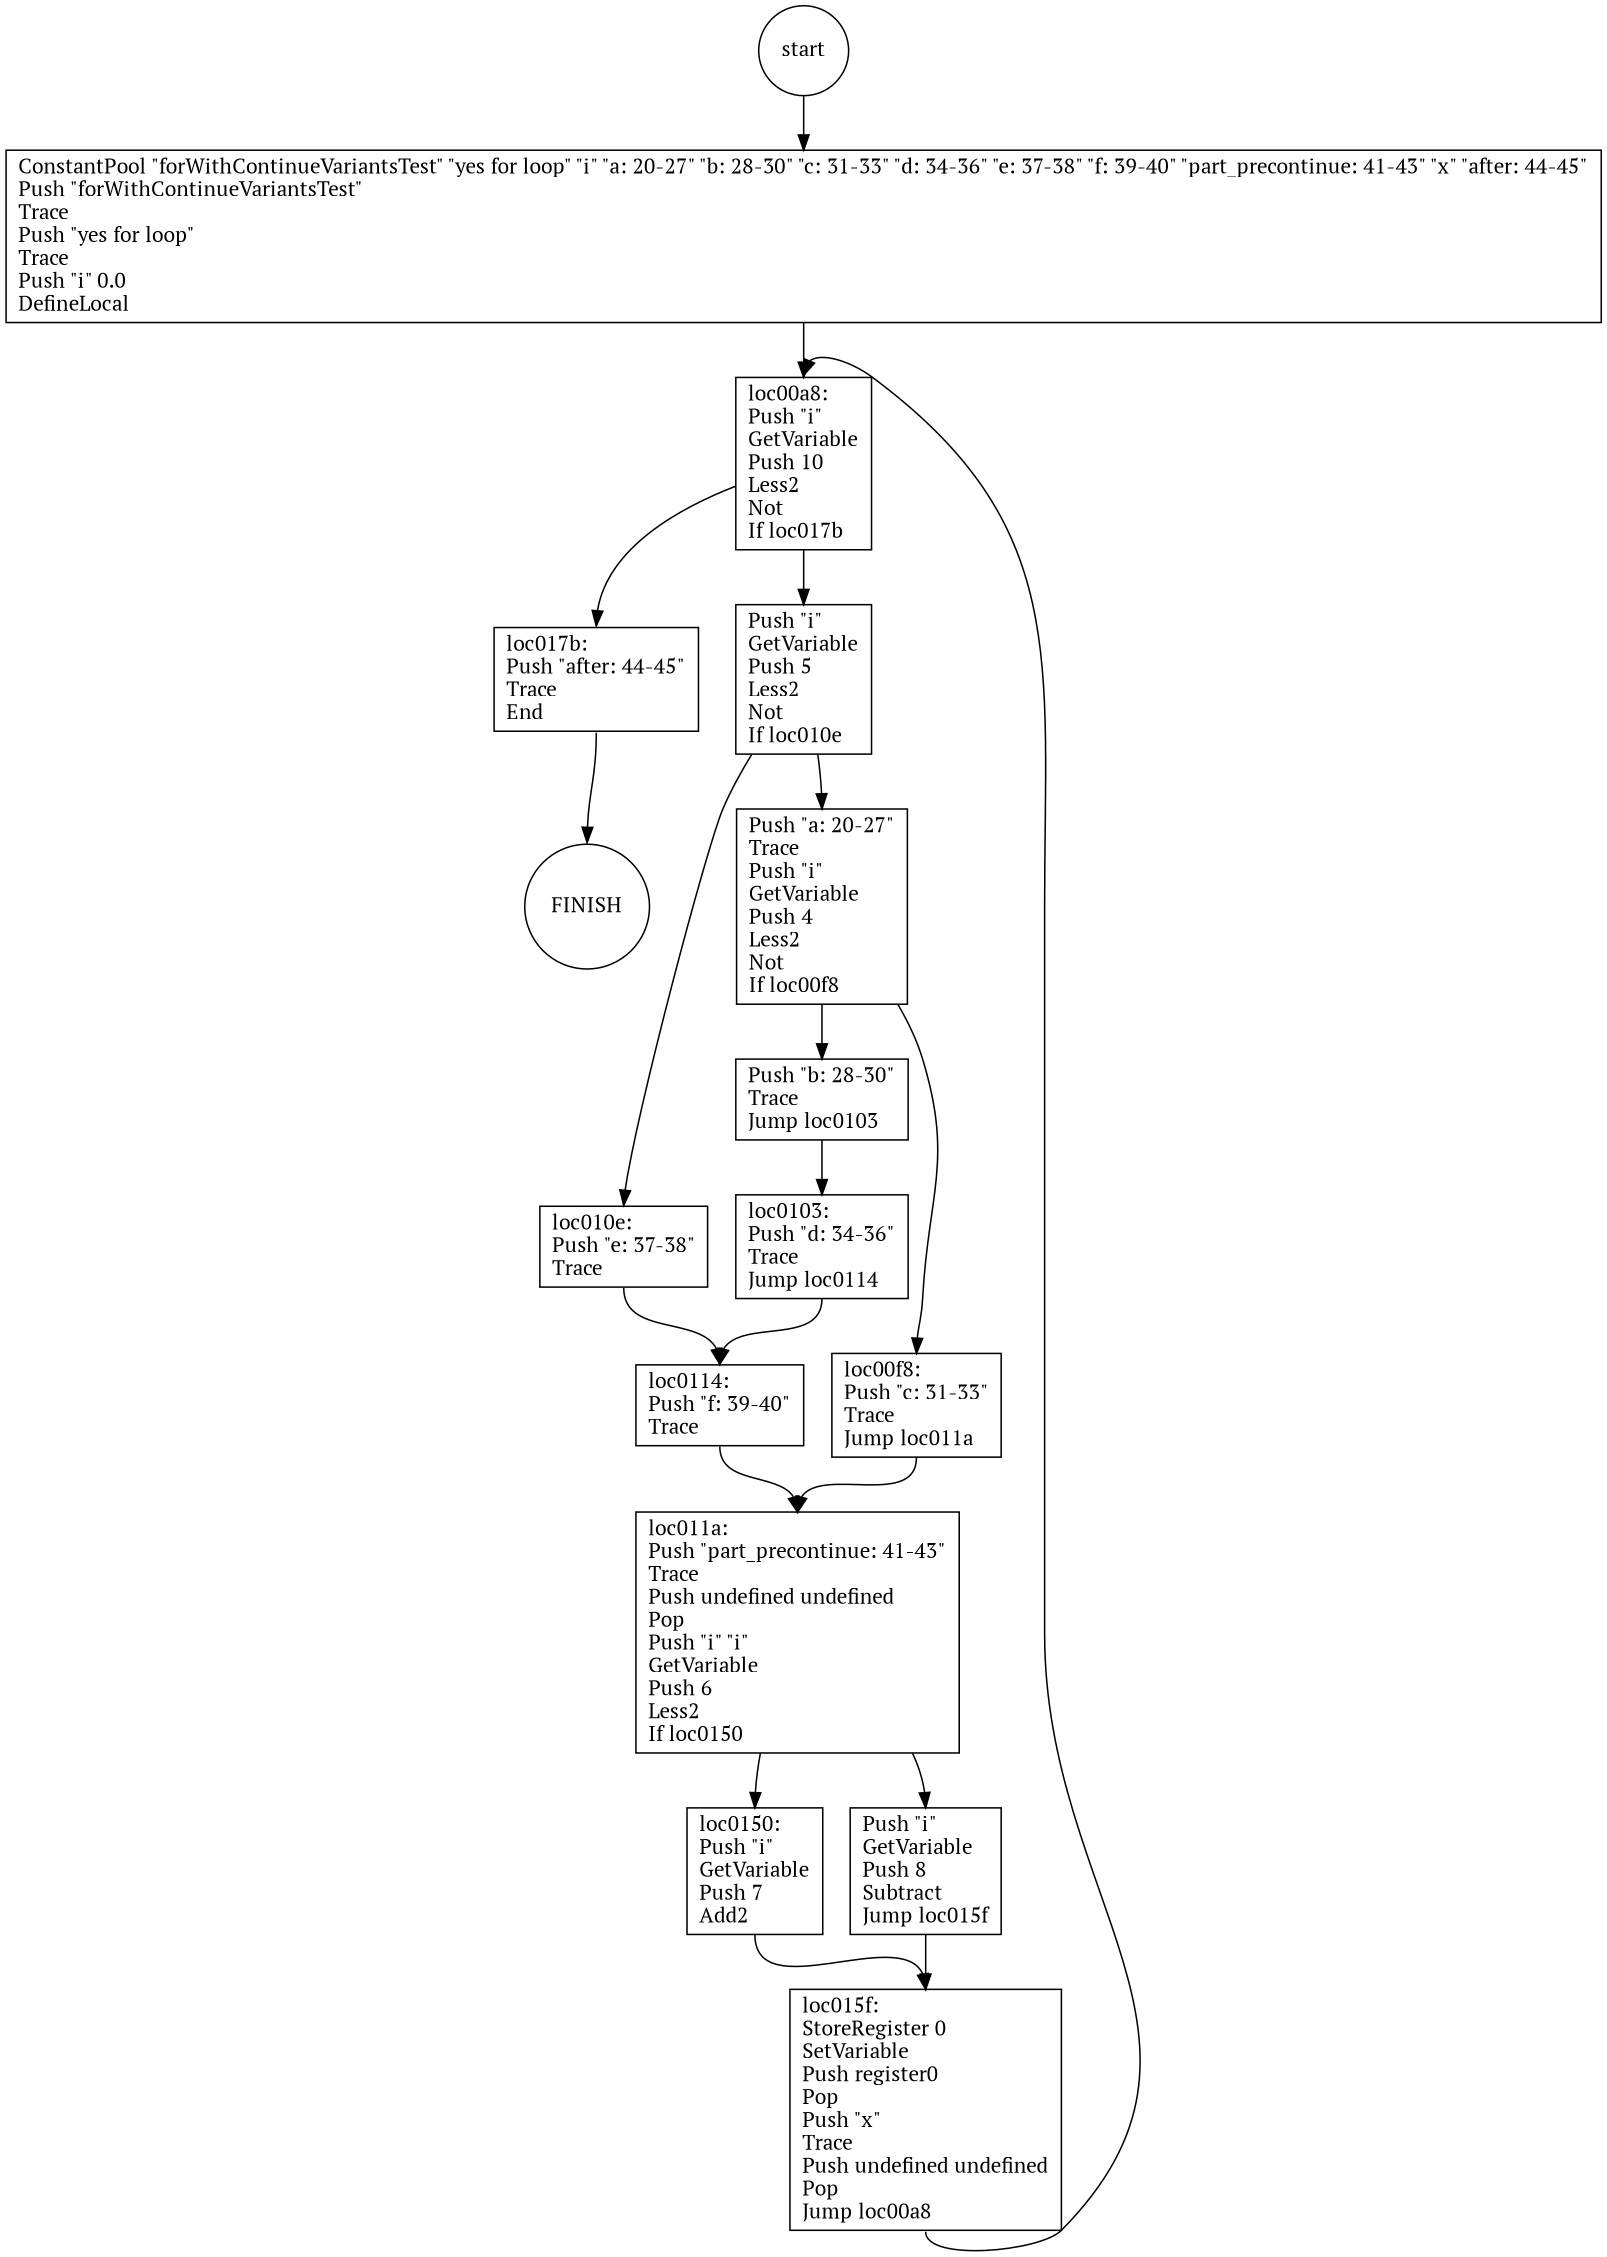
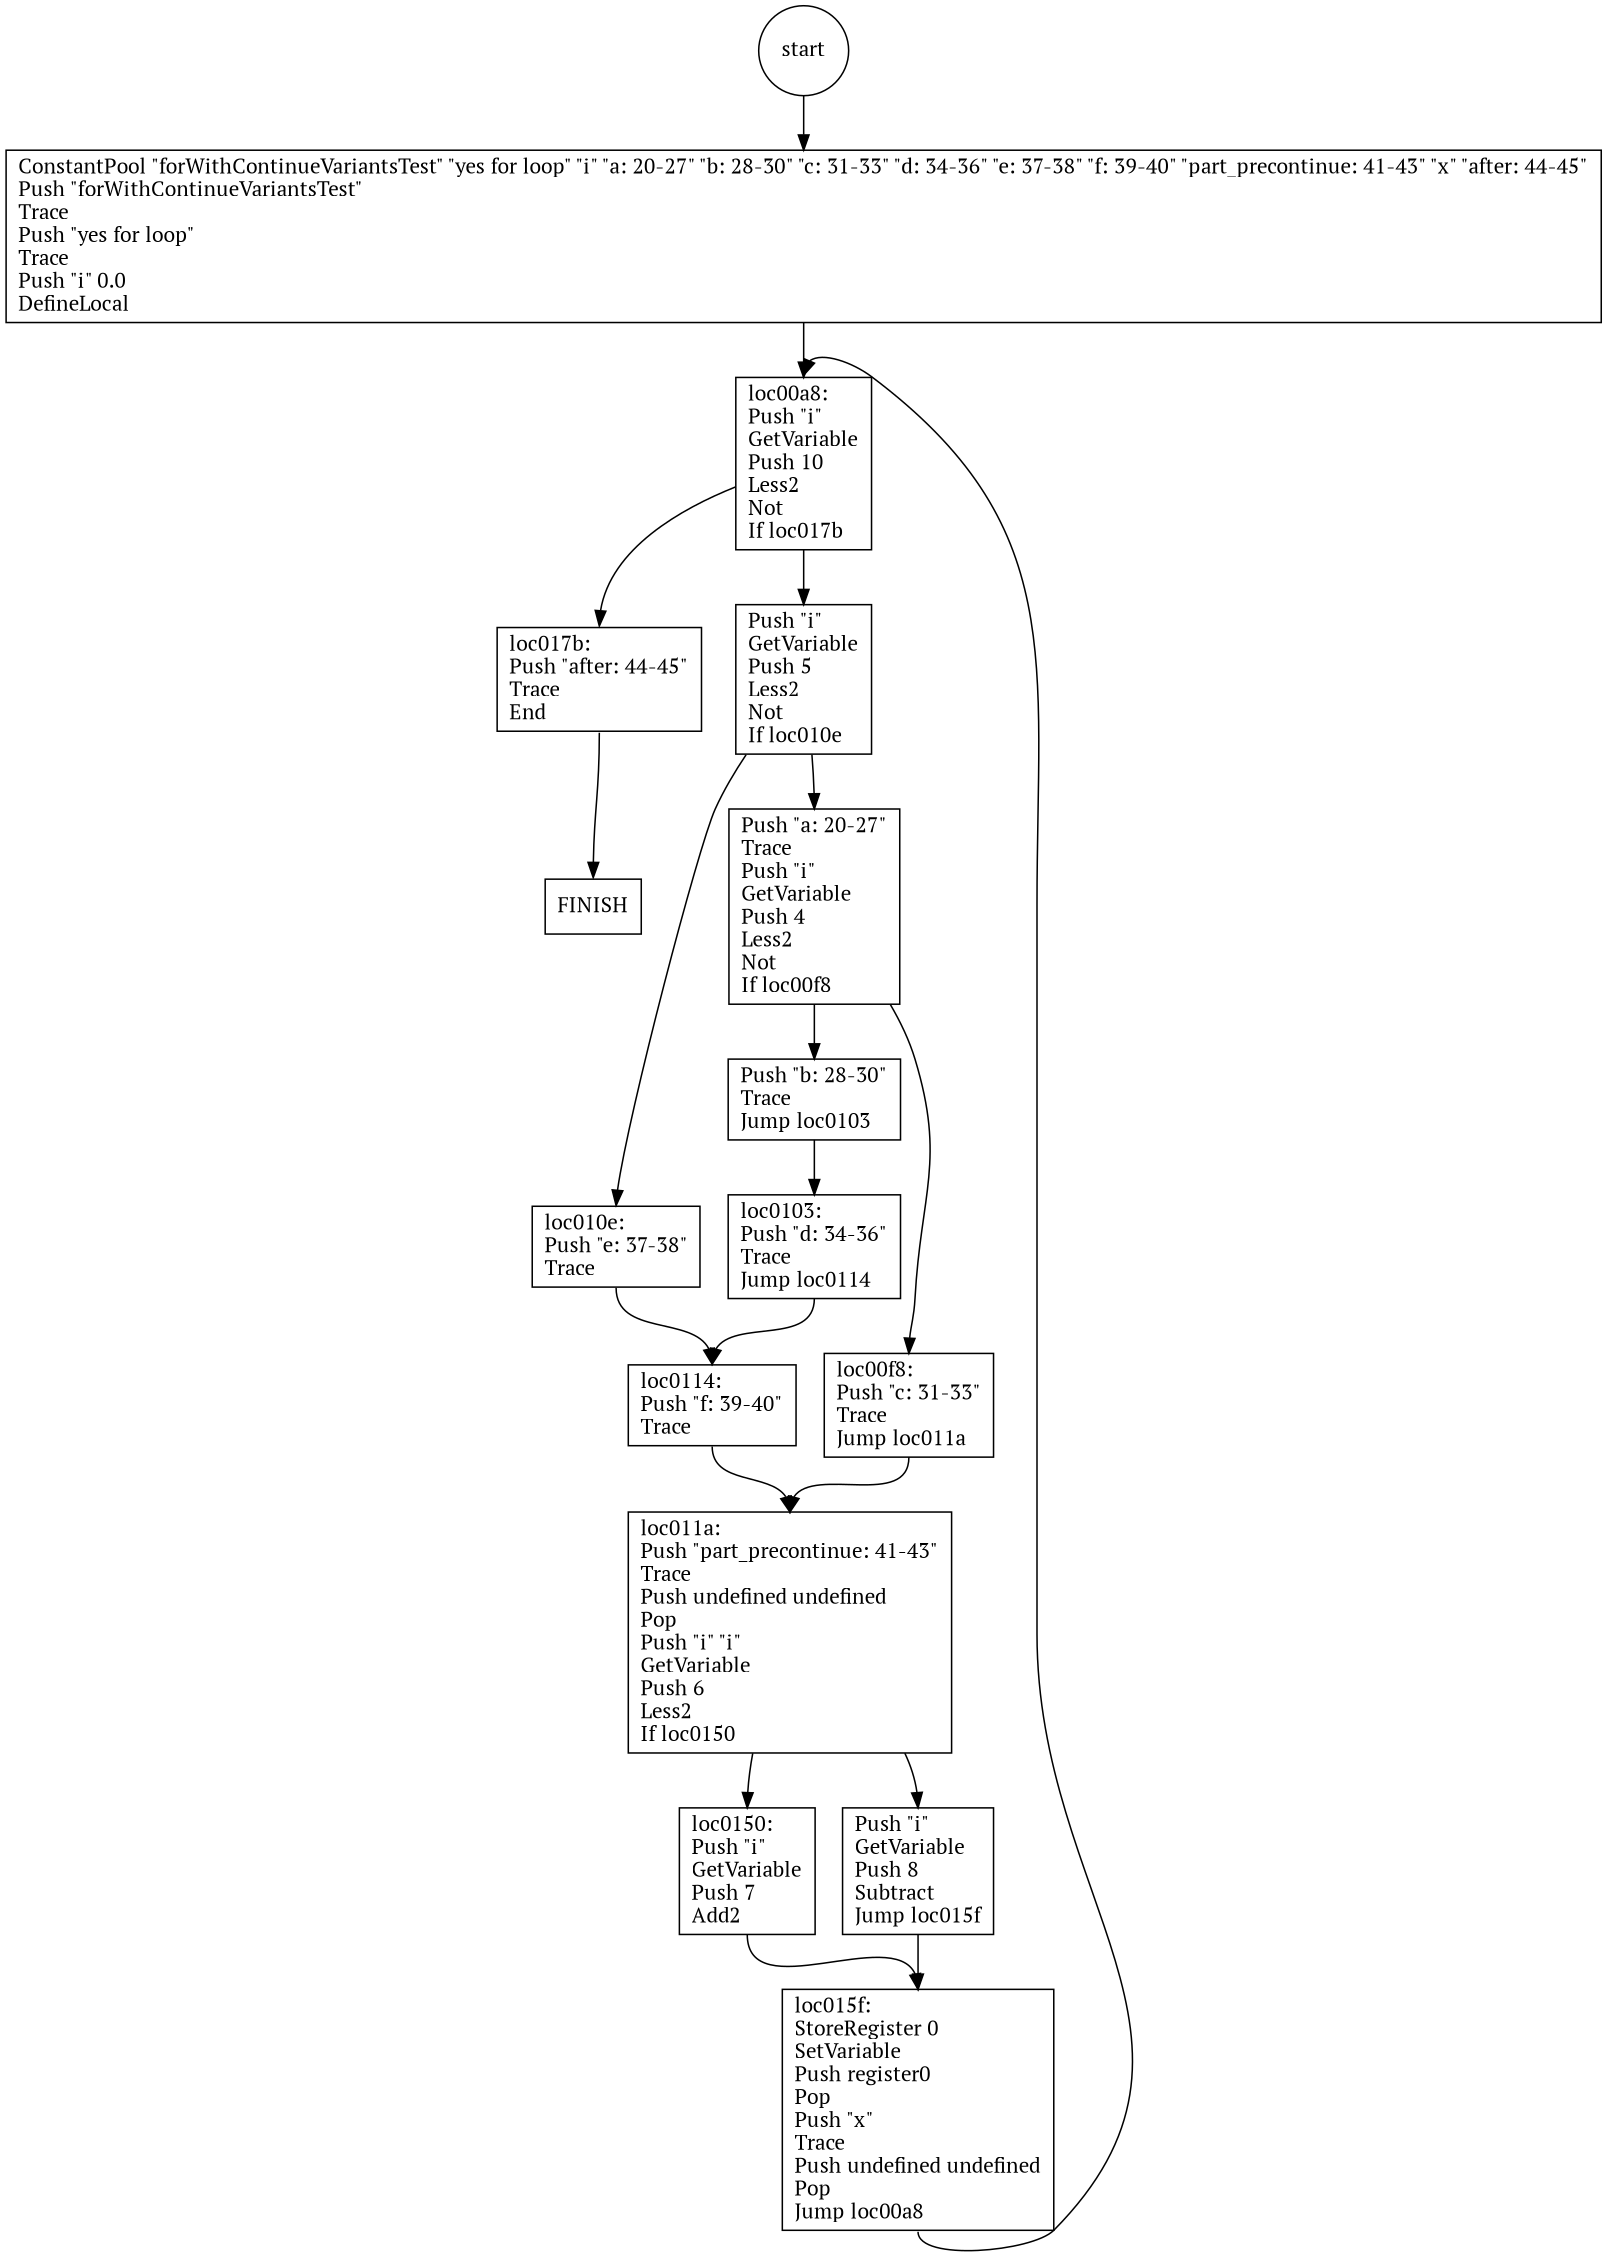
node "FINISH": shape circle -> box
